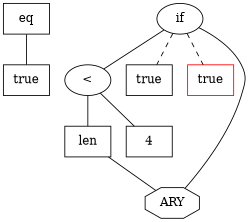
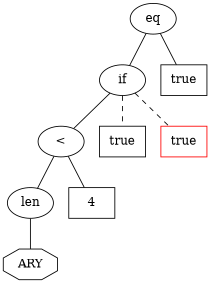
node "eq": shape box -> ellipse
edge "if" -- "ARY": now "if" -- "eq"
node "len": shape box -> ellipse
